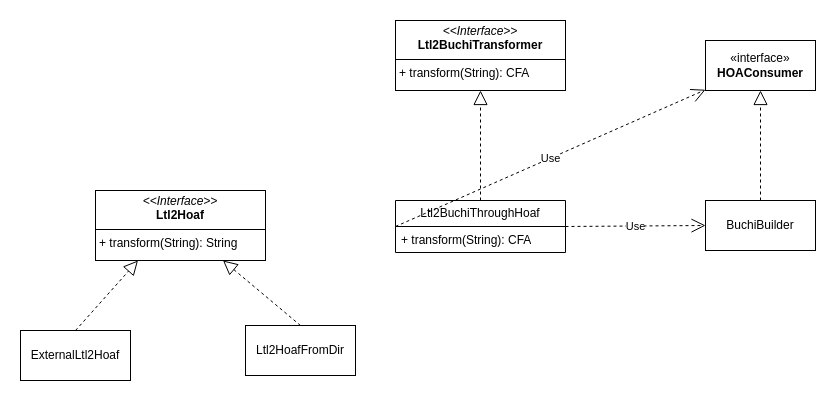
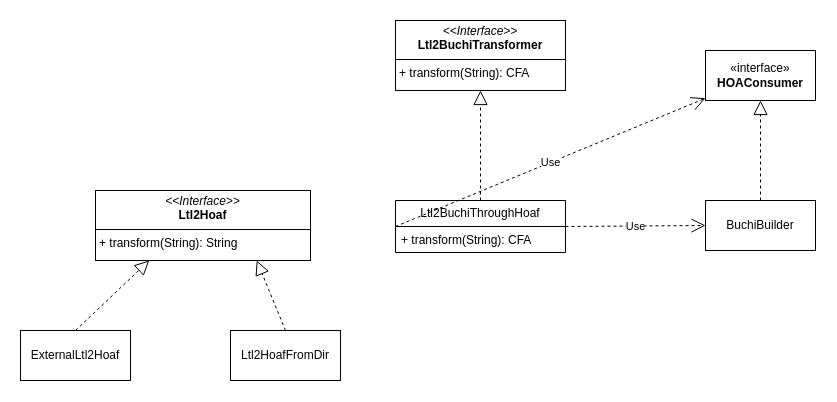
node "«interface» HOAConsumer": moved (761, 66) -> (761, 76)
node "<<Interface>> Ltl2Hoaf + transform(String): String": size 170x70 -> 215x70
node "Ltl2HoafFromDir": moved (301, 351) -> (286, 356)
